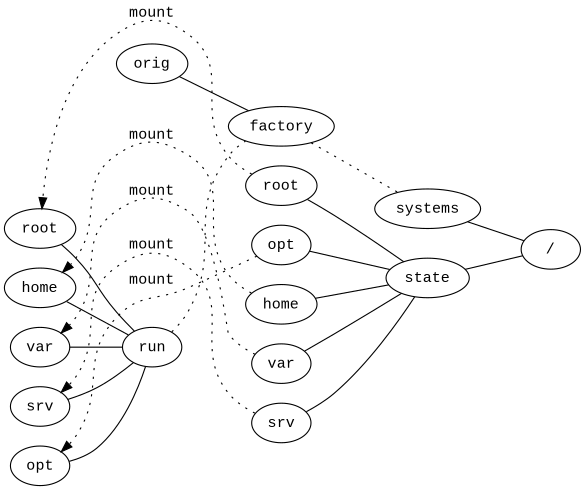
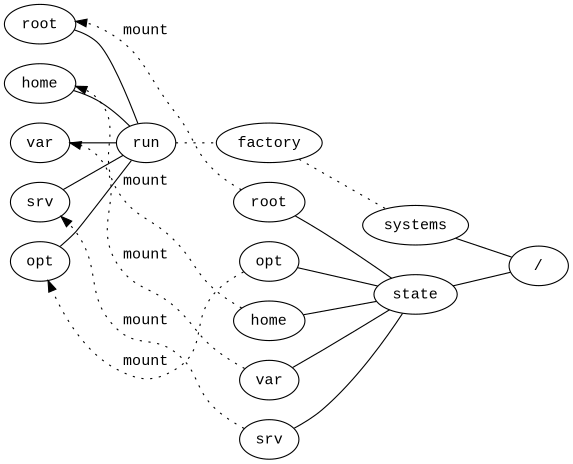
node "orig": removed
